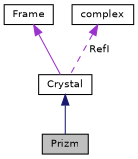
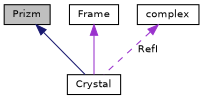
edge "Prizm" -> "Crystal": reversed
